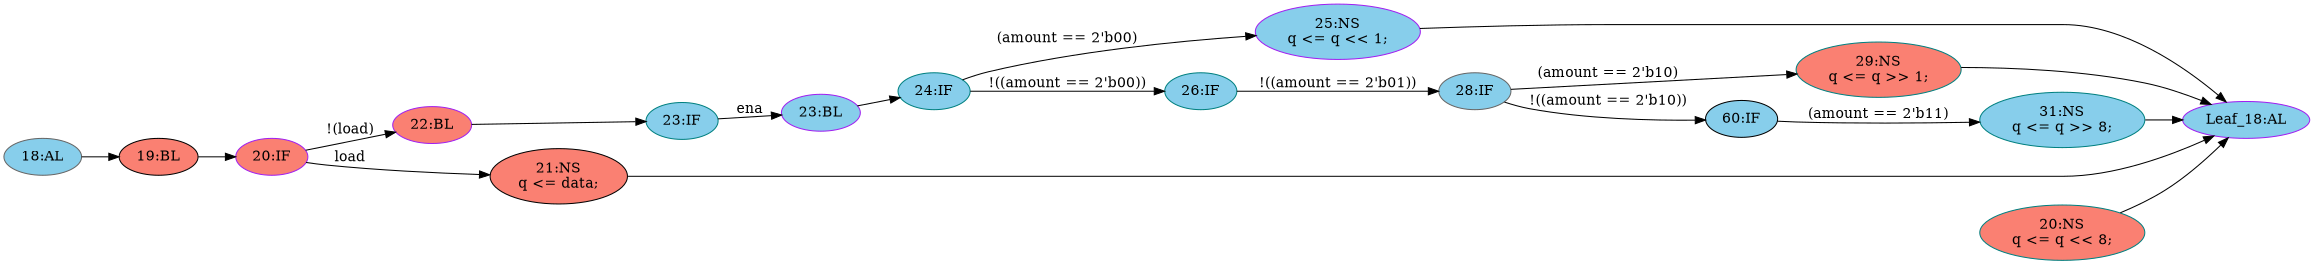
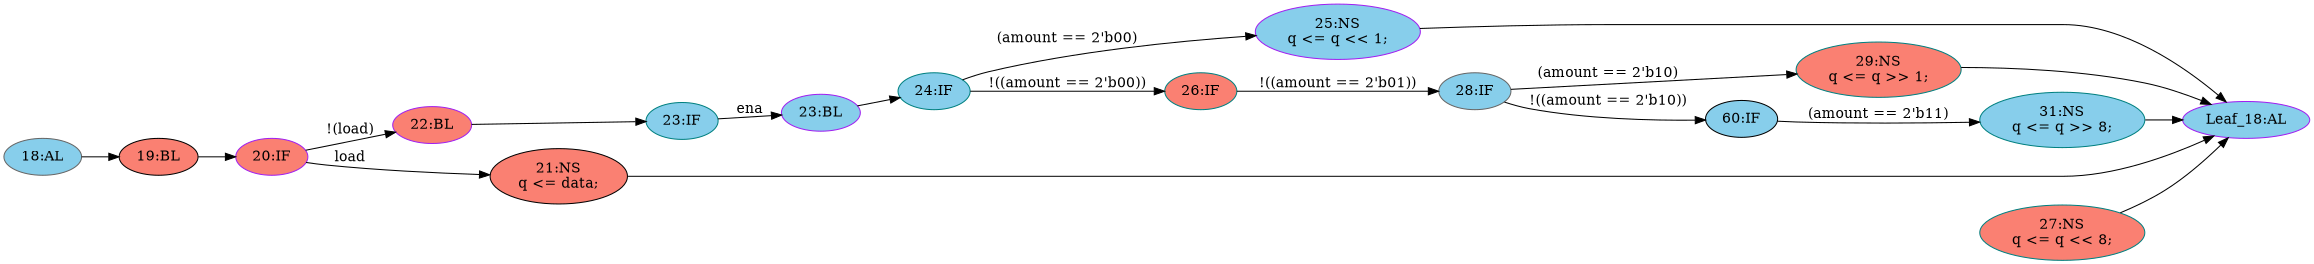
node "26:IF": fillcolor skyblue -> salmon
node "20:NS q <= q << 8;": label "20:NS q <= q << 8;" -> "27:NS q <= q << 8;"
